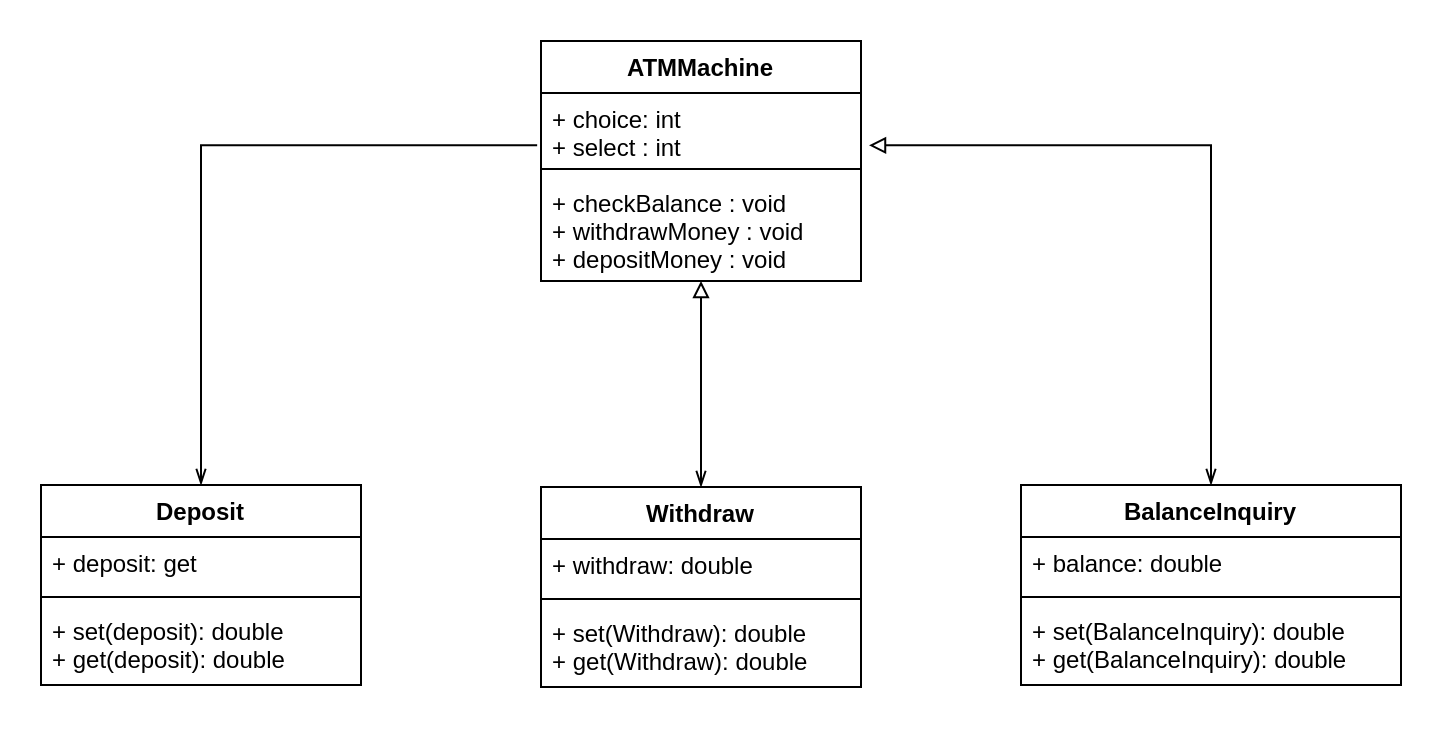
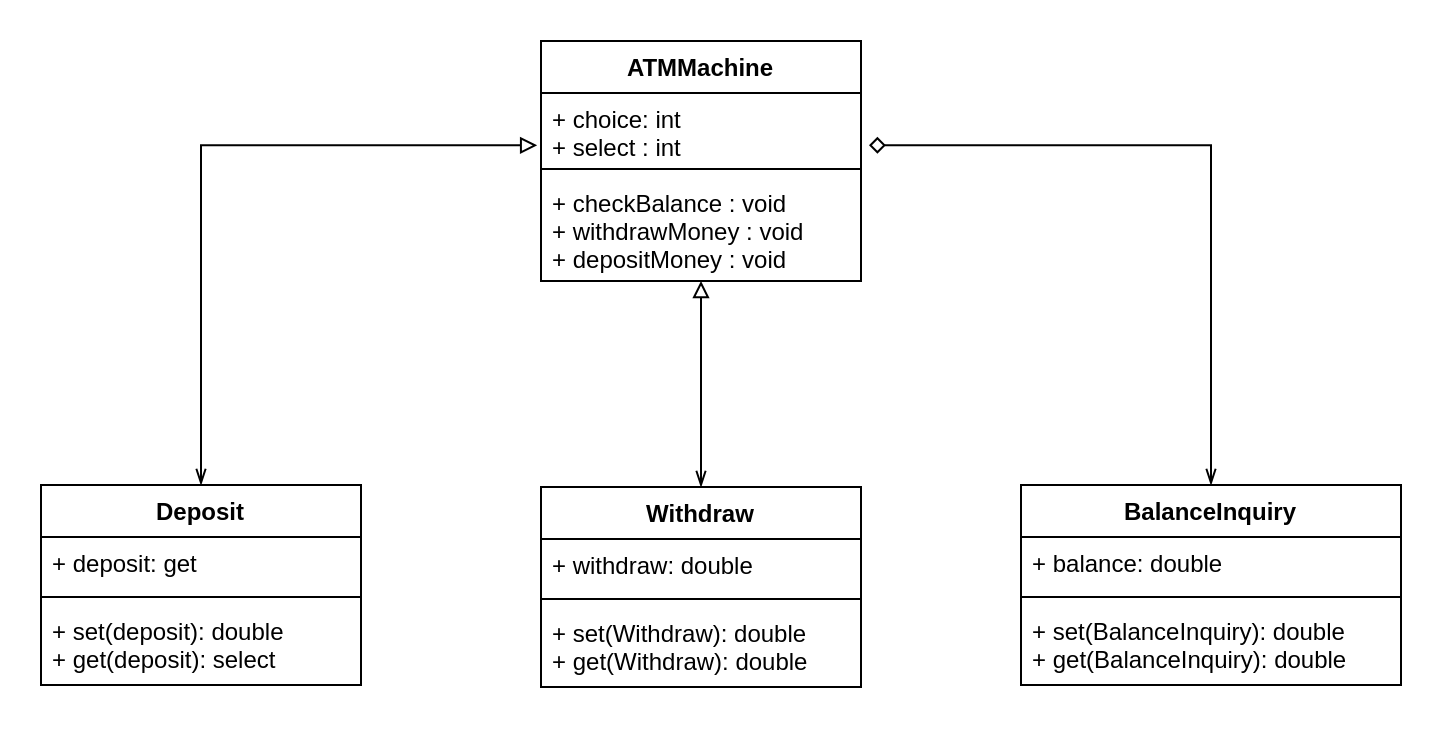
edge "+ choice: int + select : int" -> "Deposit": arrowhead none -> block
edge "+ choice: int + select : int" -- "BalanceInquiry": arrowhead block -> diamond
node "+ set(deposit): double + get(deposit): double": label "+ set(deposit): double + get(deposit): double" -> "+ set(deposit): double + get(deposit): select"
